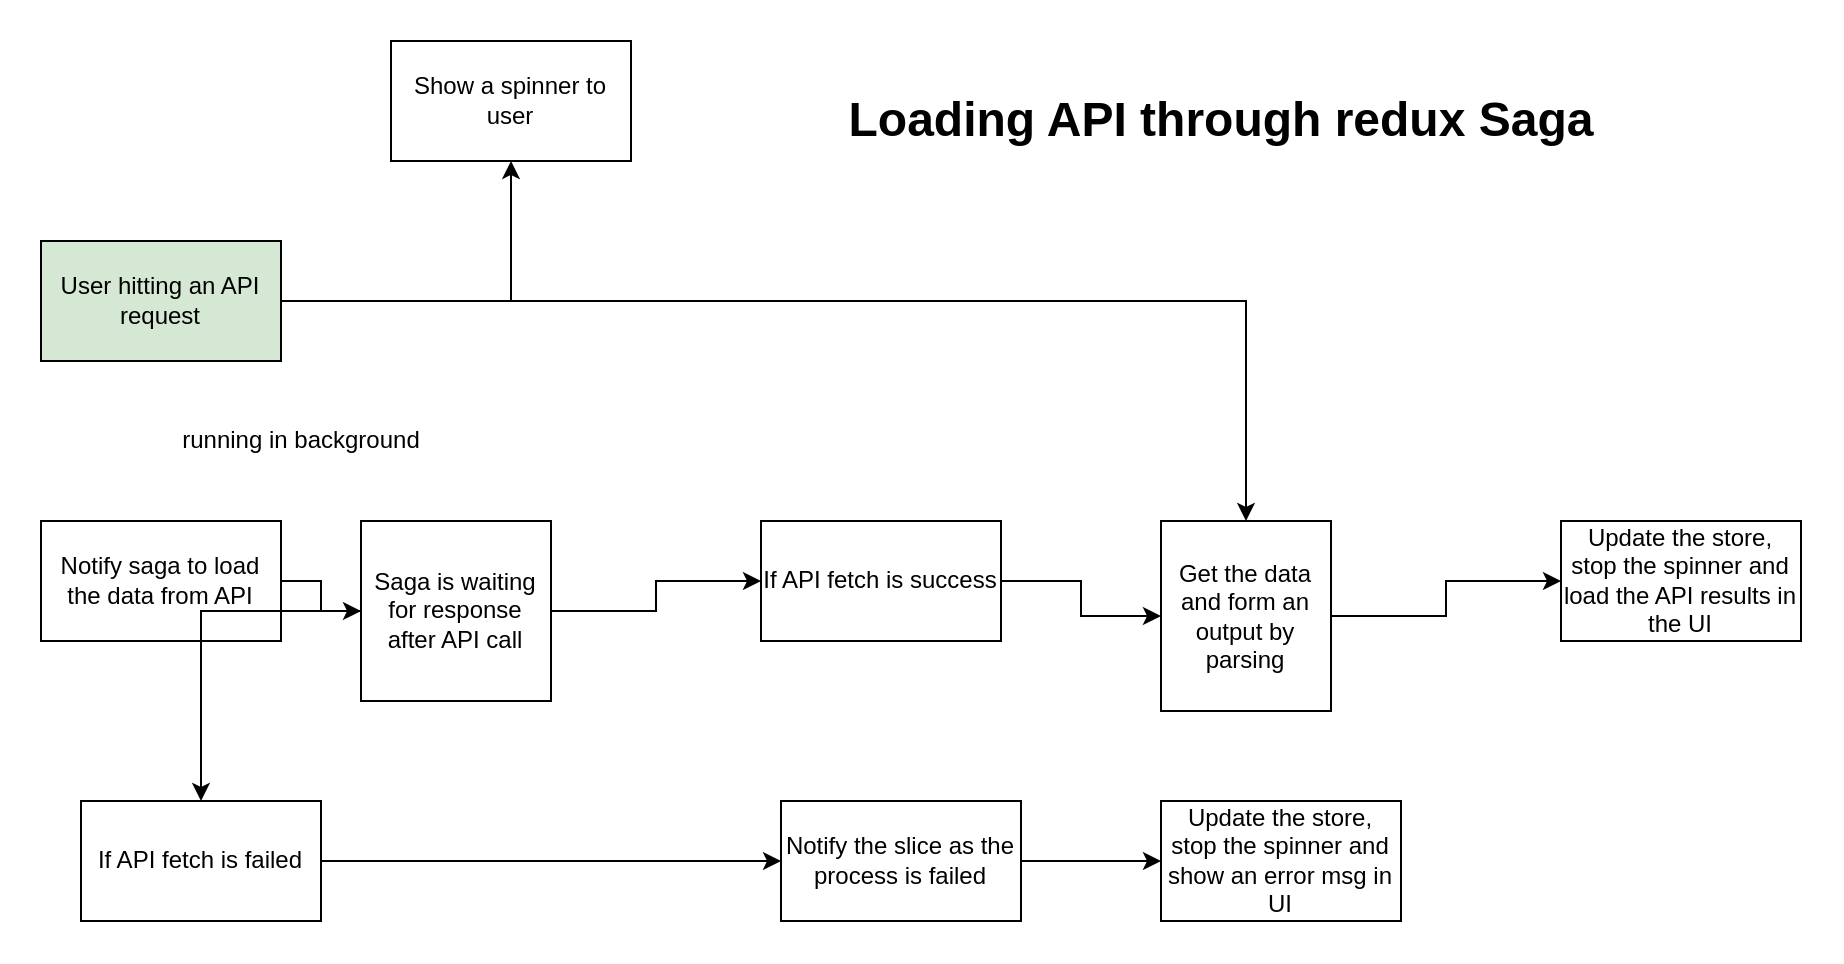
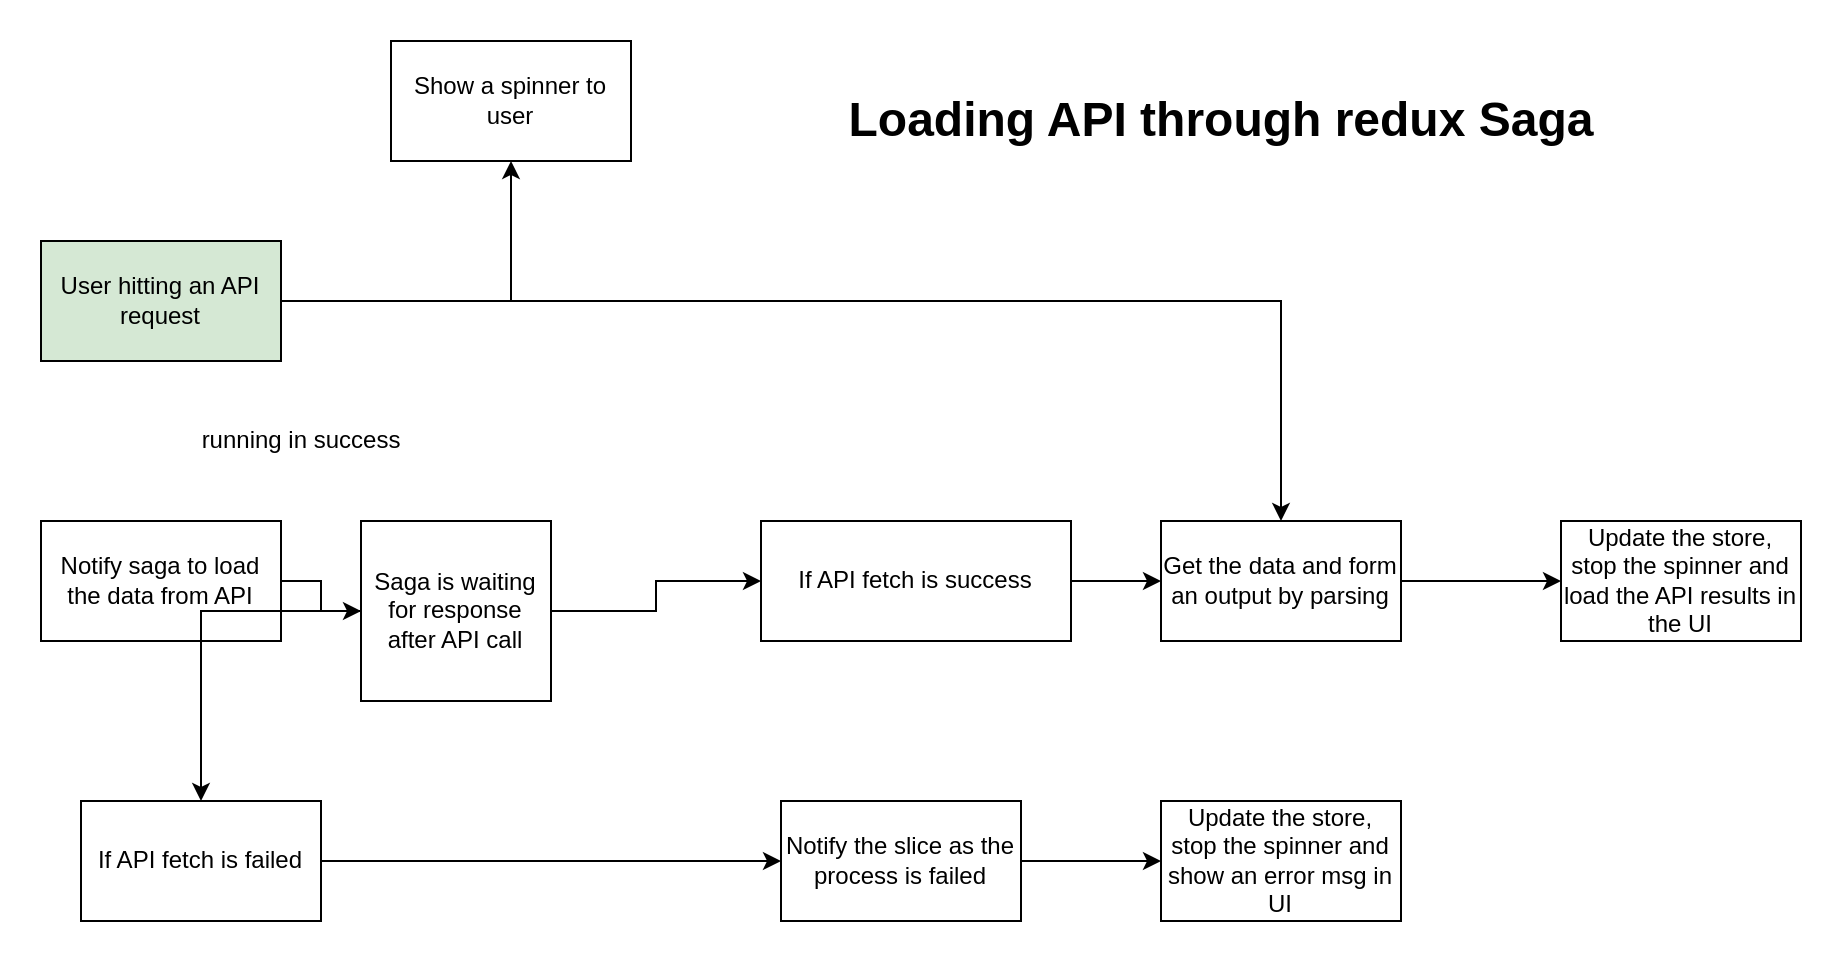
node "running in background": label "running in background" -> "running in success"
node "If API fetch is success": size 240x120 -> 310x120
node "Get the data and form an output by parsing": size 170x190 -> 240x120
